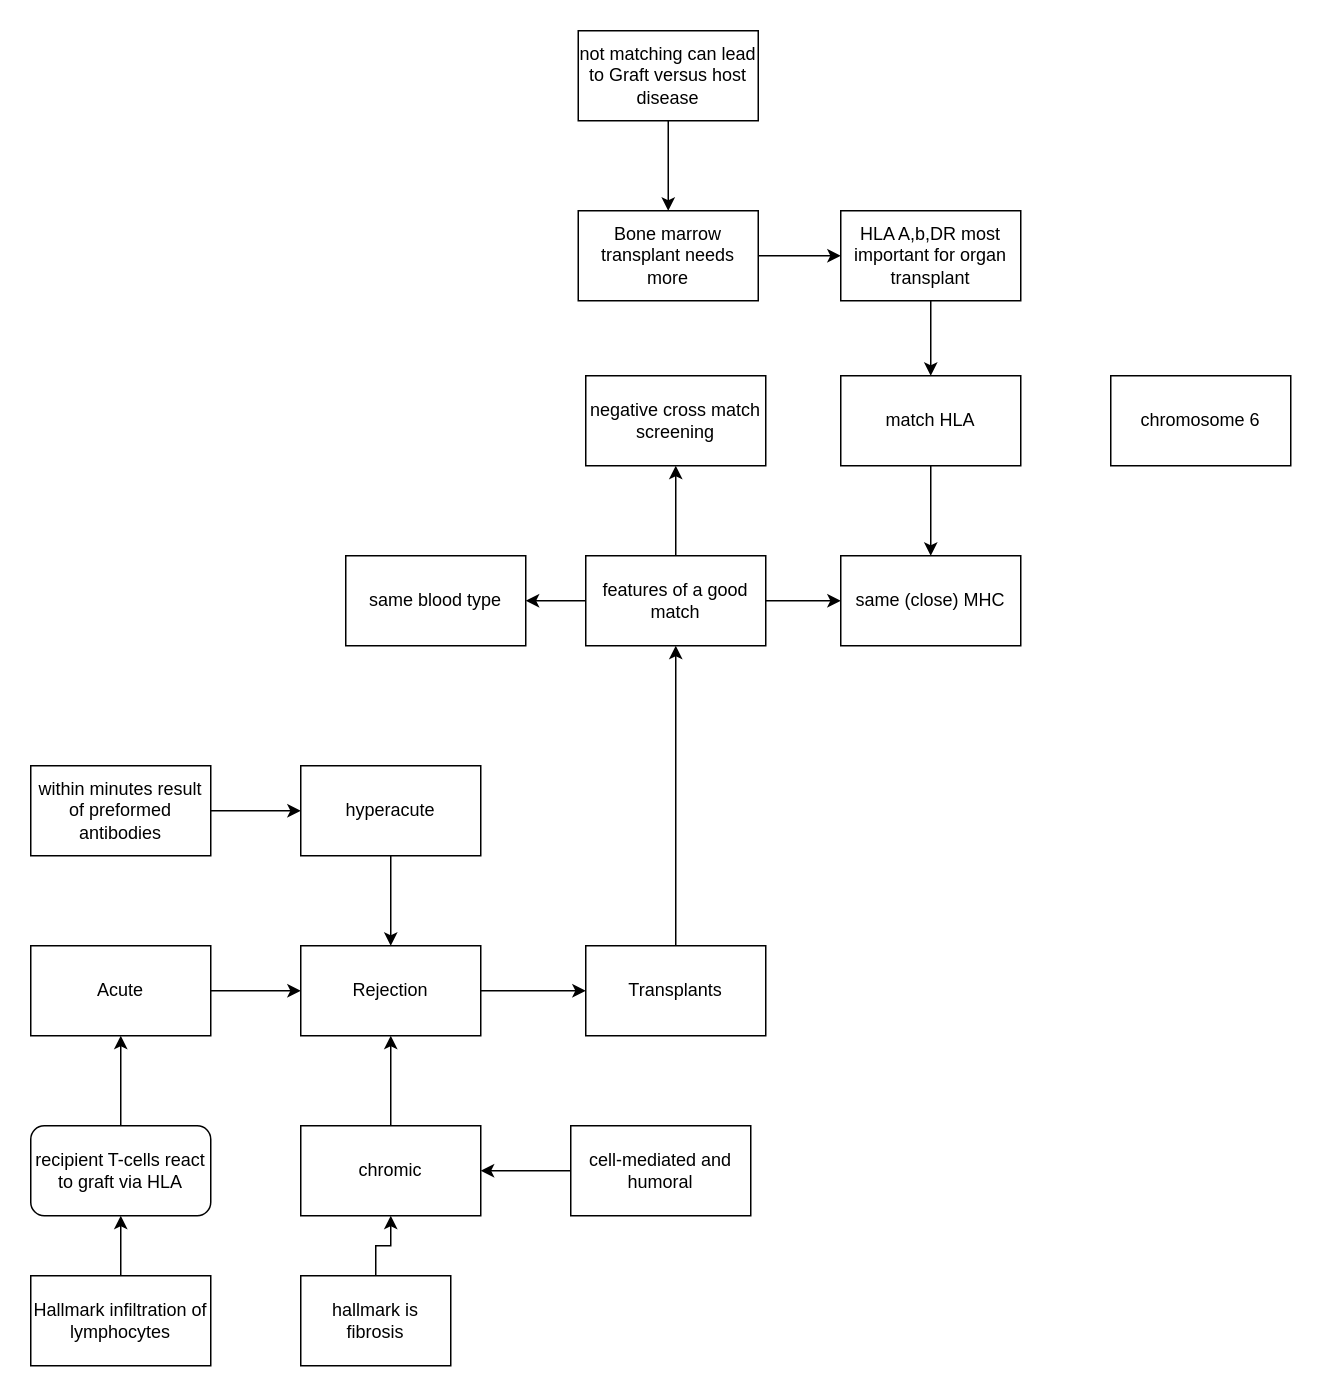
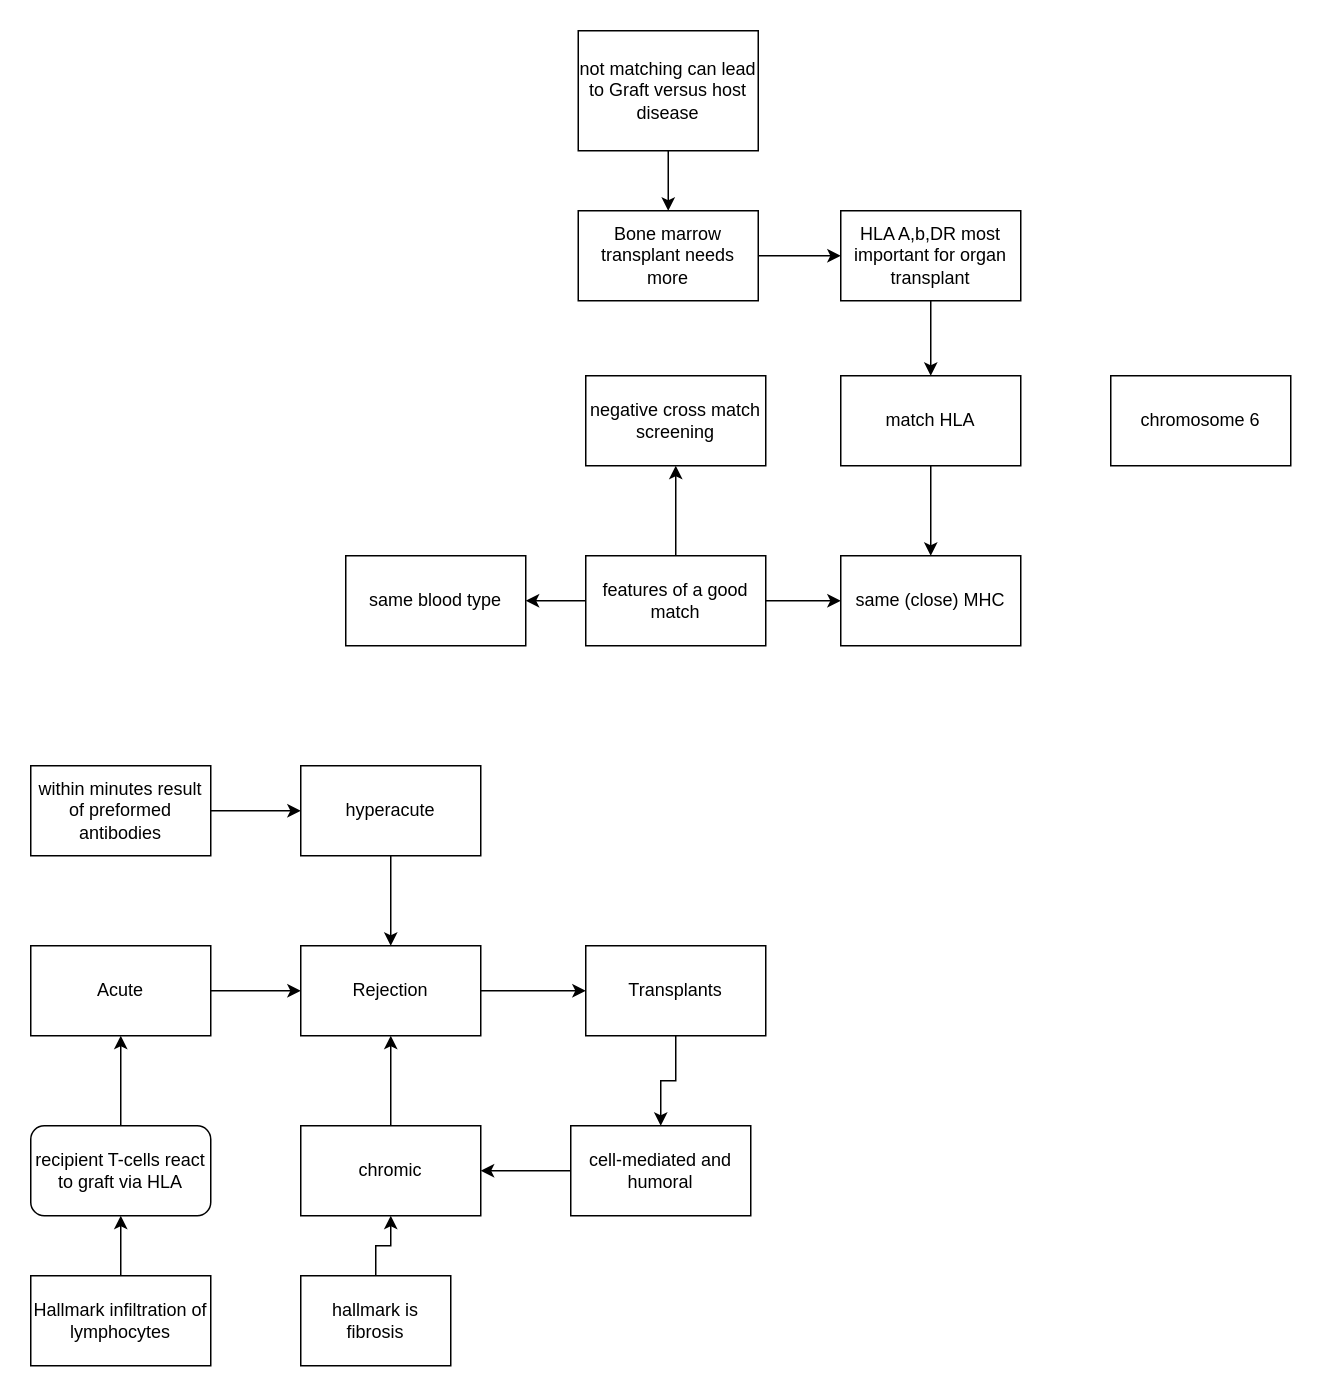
node "not matching can lead to Graft versus host disease": size 180x90 -> 180x120
edge "Transplants" -> "features of a good match": now "Transplants" -> "cell-mediated and humoral"
